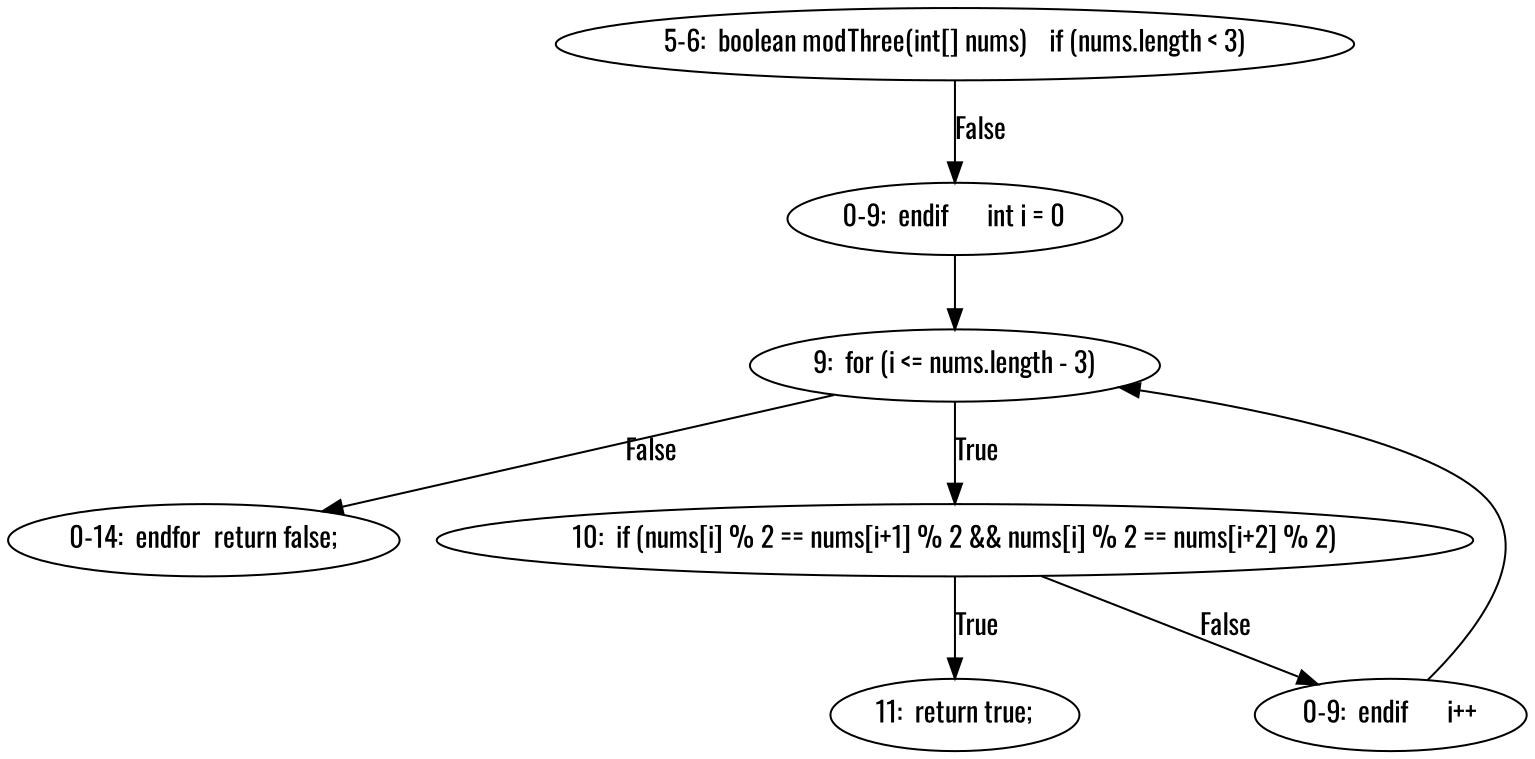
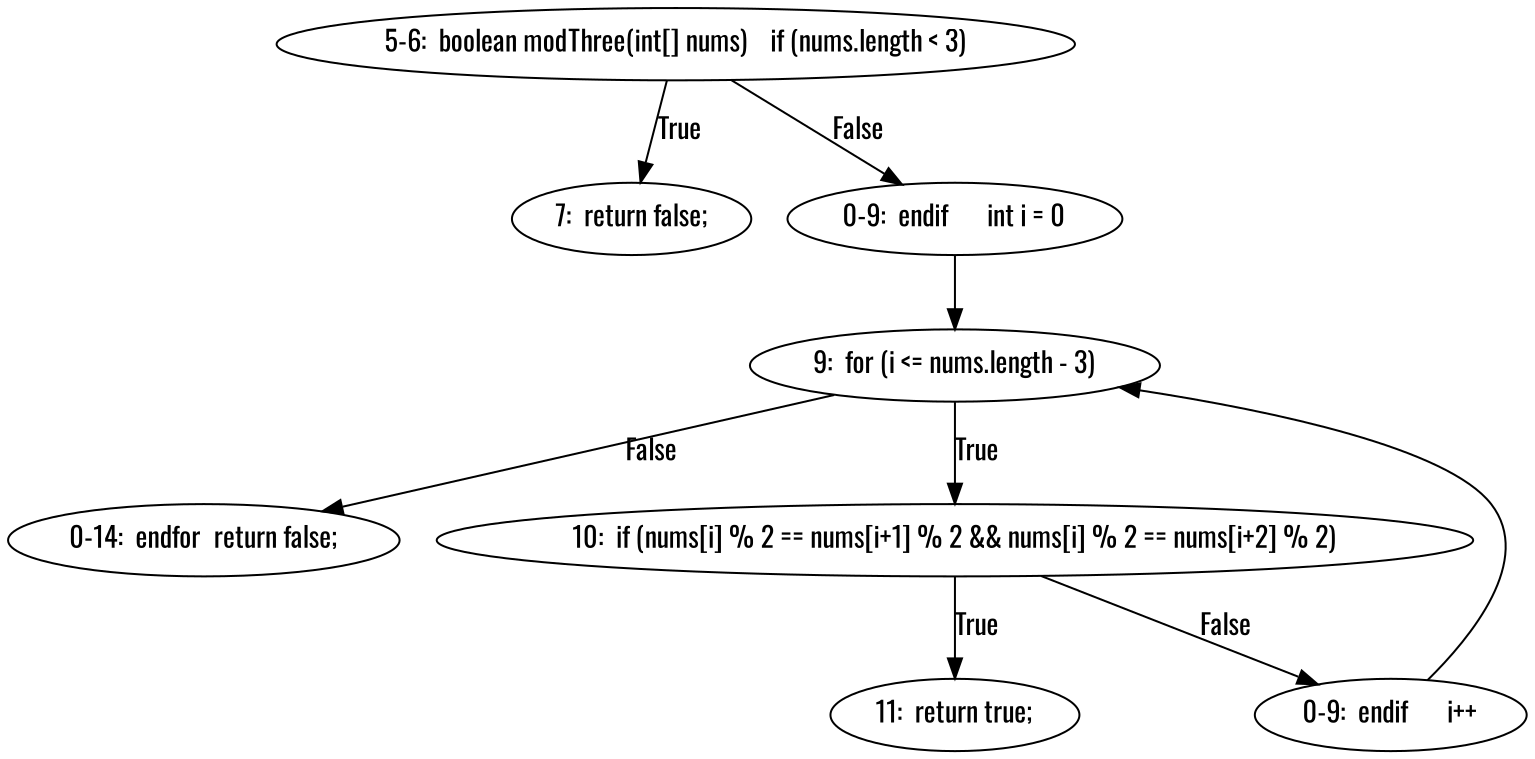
node "7:  return false;": added
